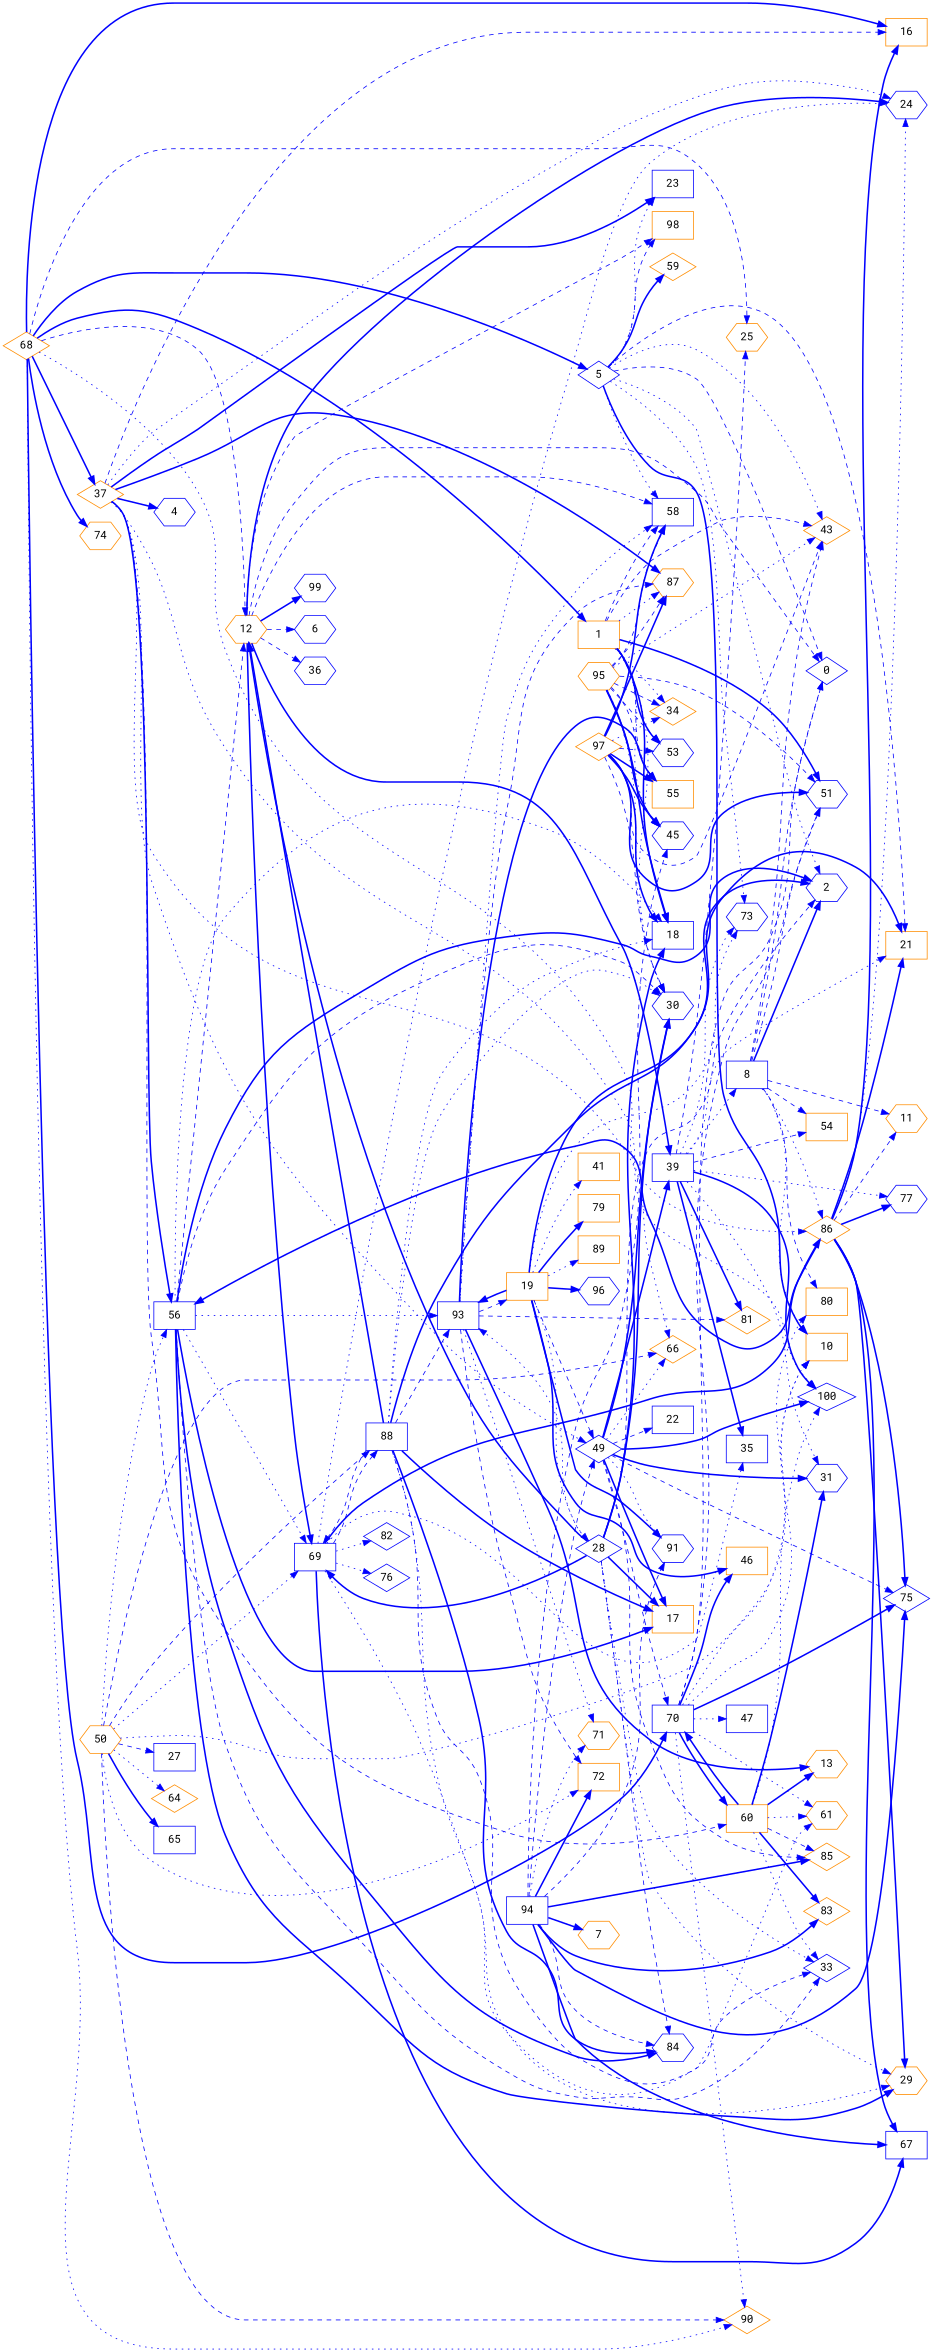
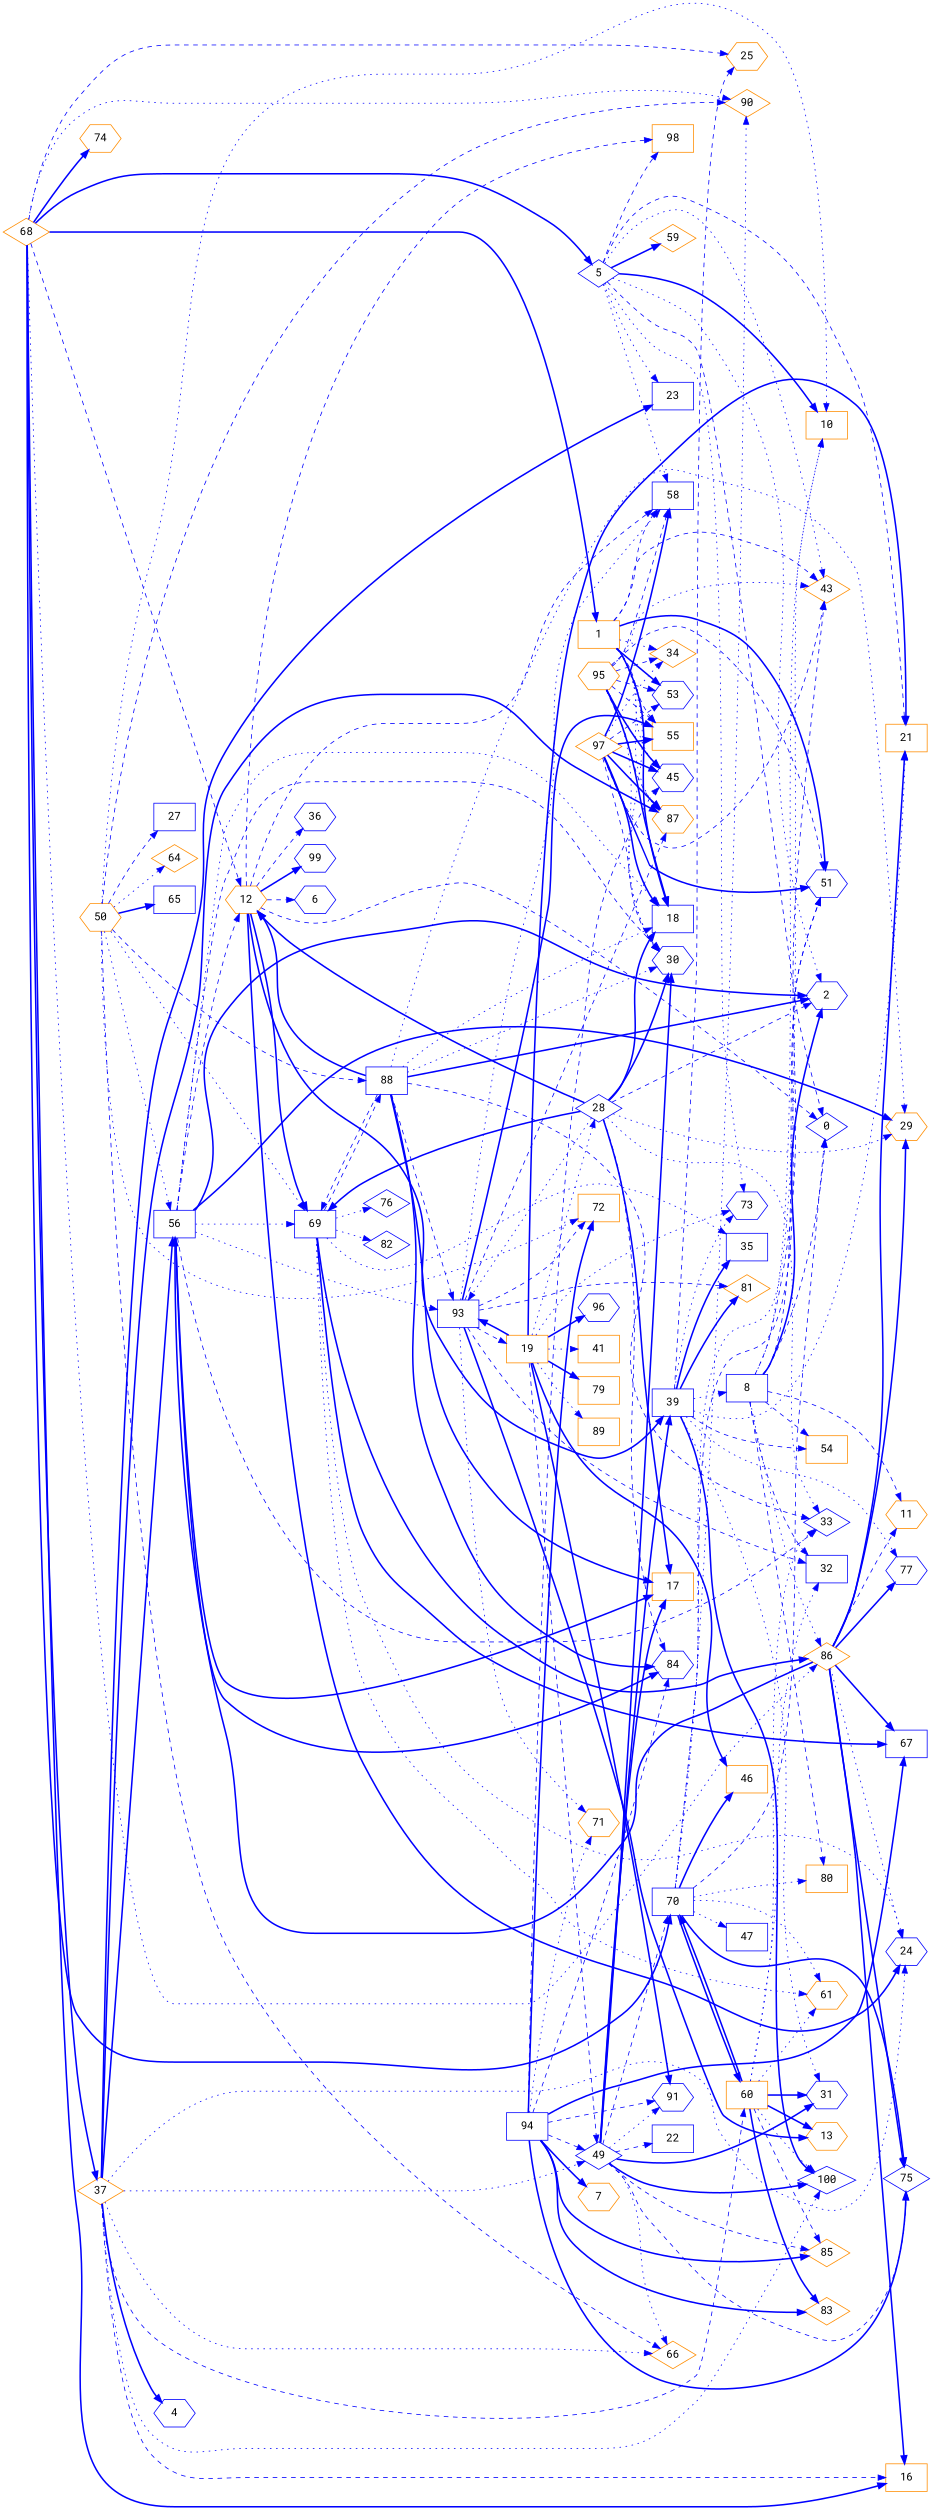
node "32": added
